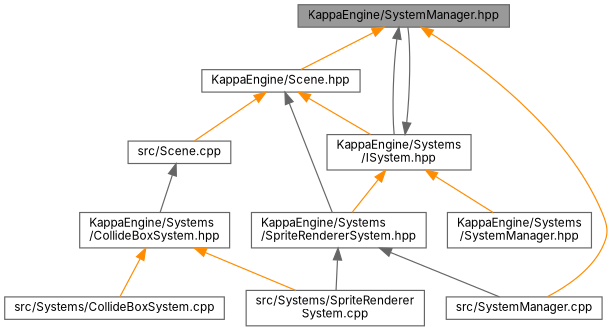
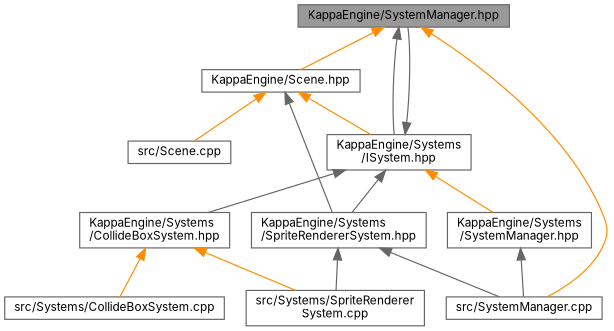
edge "KappaEngine/Systems /CollideBoxSystem.hpp" -> "src/Scene.cpp": now "KappaEngine/Systems /CollideBoxSystem.hpp" -> "KappaEngine/Systems /ISystem.hpp"
edge "KappaEngine/Systems /SpriteRendererSystem.hpp" -> "KappaEngine/Systems /ISystem.hpp": color darkorange -> gray40
edge "src/SystemManager.cpp" -> "KappaEngine/Systems /SystemManager.hpp": added
